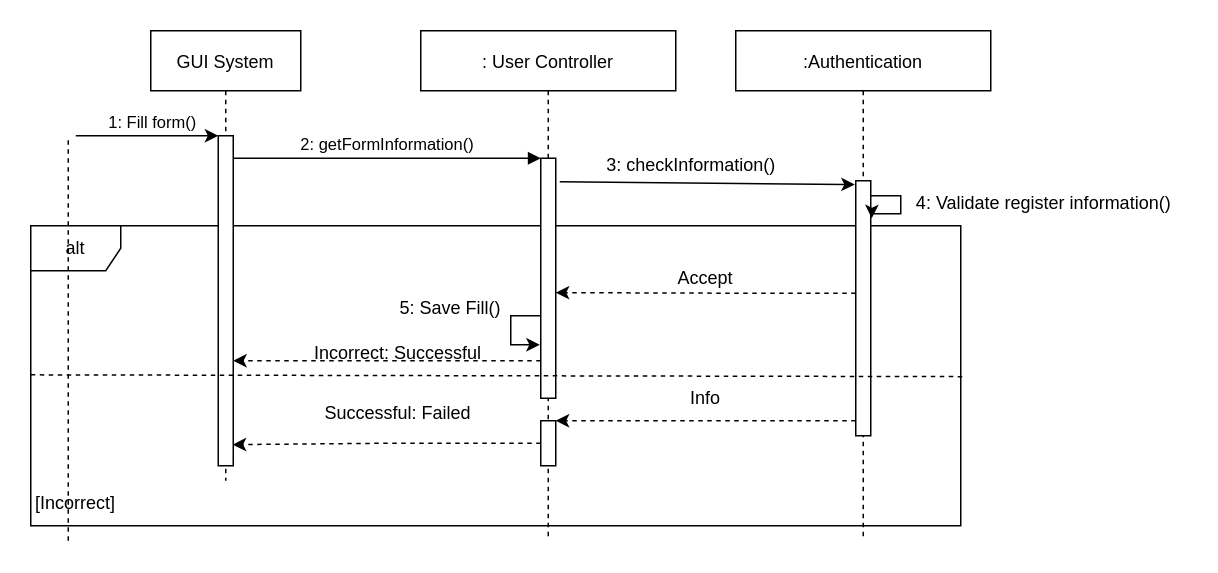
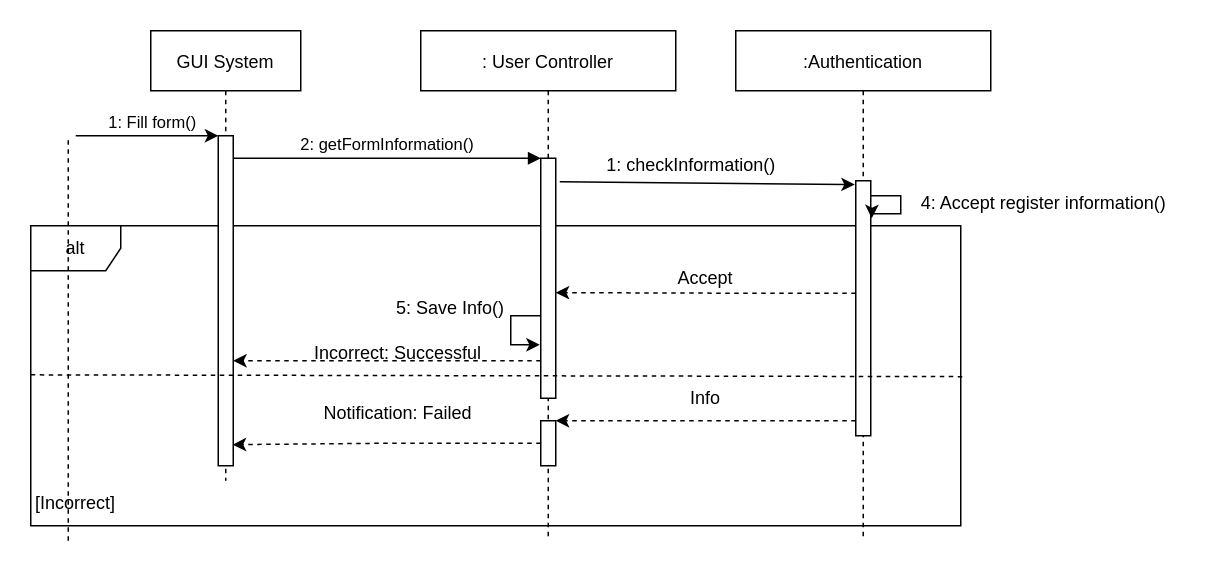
node "3: checkInformation()": label "3: checkInformation()" -> "1: checkInformation()"
node "4: Validate register information()": label "4: Validate register information()" -> "4: Accept register information()"
node "5: Save Fill()": label "5: Save Fill()" -> "5: Save Info()"
node "Successful: Failed": label "Successful: Failed" -> "Notification: Failed"
